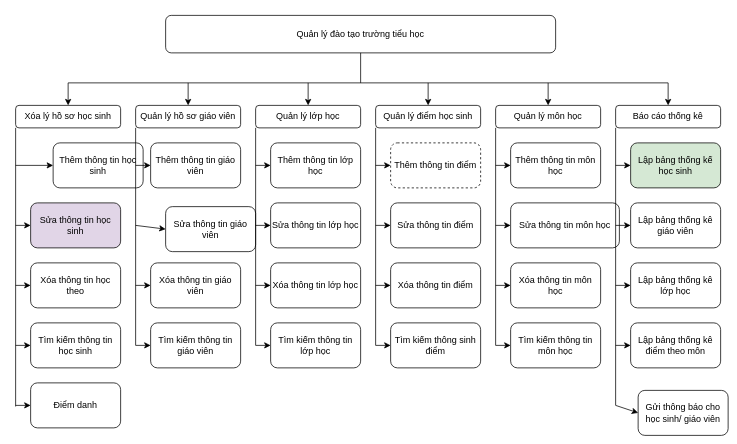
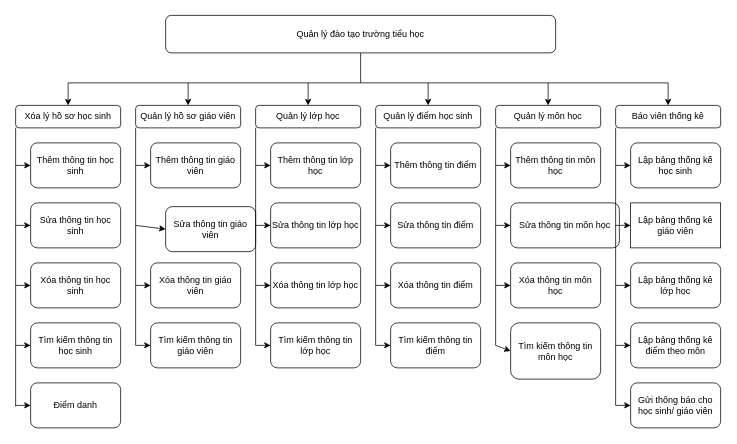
node "Báo cáo thống kê": label "Báo cáo thống kê" -> "Báo viên thống kê"
node "Thêm thông tin học sinh": moved (98, 165) -> (75, 165)
node "Thêm thông tin điểm": style dashed -> solid
node "Lập bảng thống kế học sinh": fillcolor #d5e8d4 -> #ffffff
node "Sửa thông tin học sinh": fillcolor #e1d5e7 -> #ffffff
node "Lập bảng thống kê giáo viên": shape rounded rectangle -> rectangle
node "Xóa thông tin học theo": label "Xóa thông tin học theo" -> "Xóa thông tin học sinh"
node "Tìm kiếm thông sinh điểm": label "Tìm kiếm thông sinh điểm" -> "Tìm kiếm thông tin điểm"
node "Tìm kiếm thông tin môn học": size 90x45 -> 90x56
node "Gửi thông báo cho học sinh/ giáo viên": moved (683, 413) -> (675, 405)
